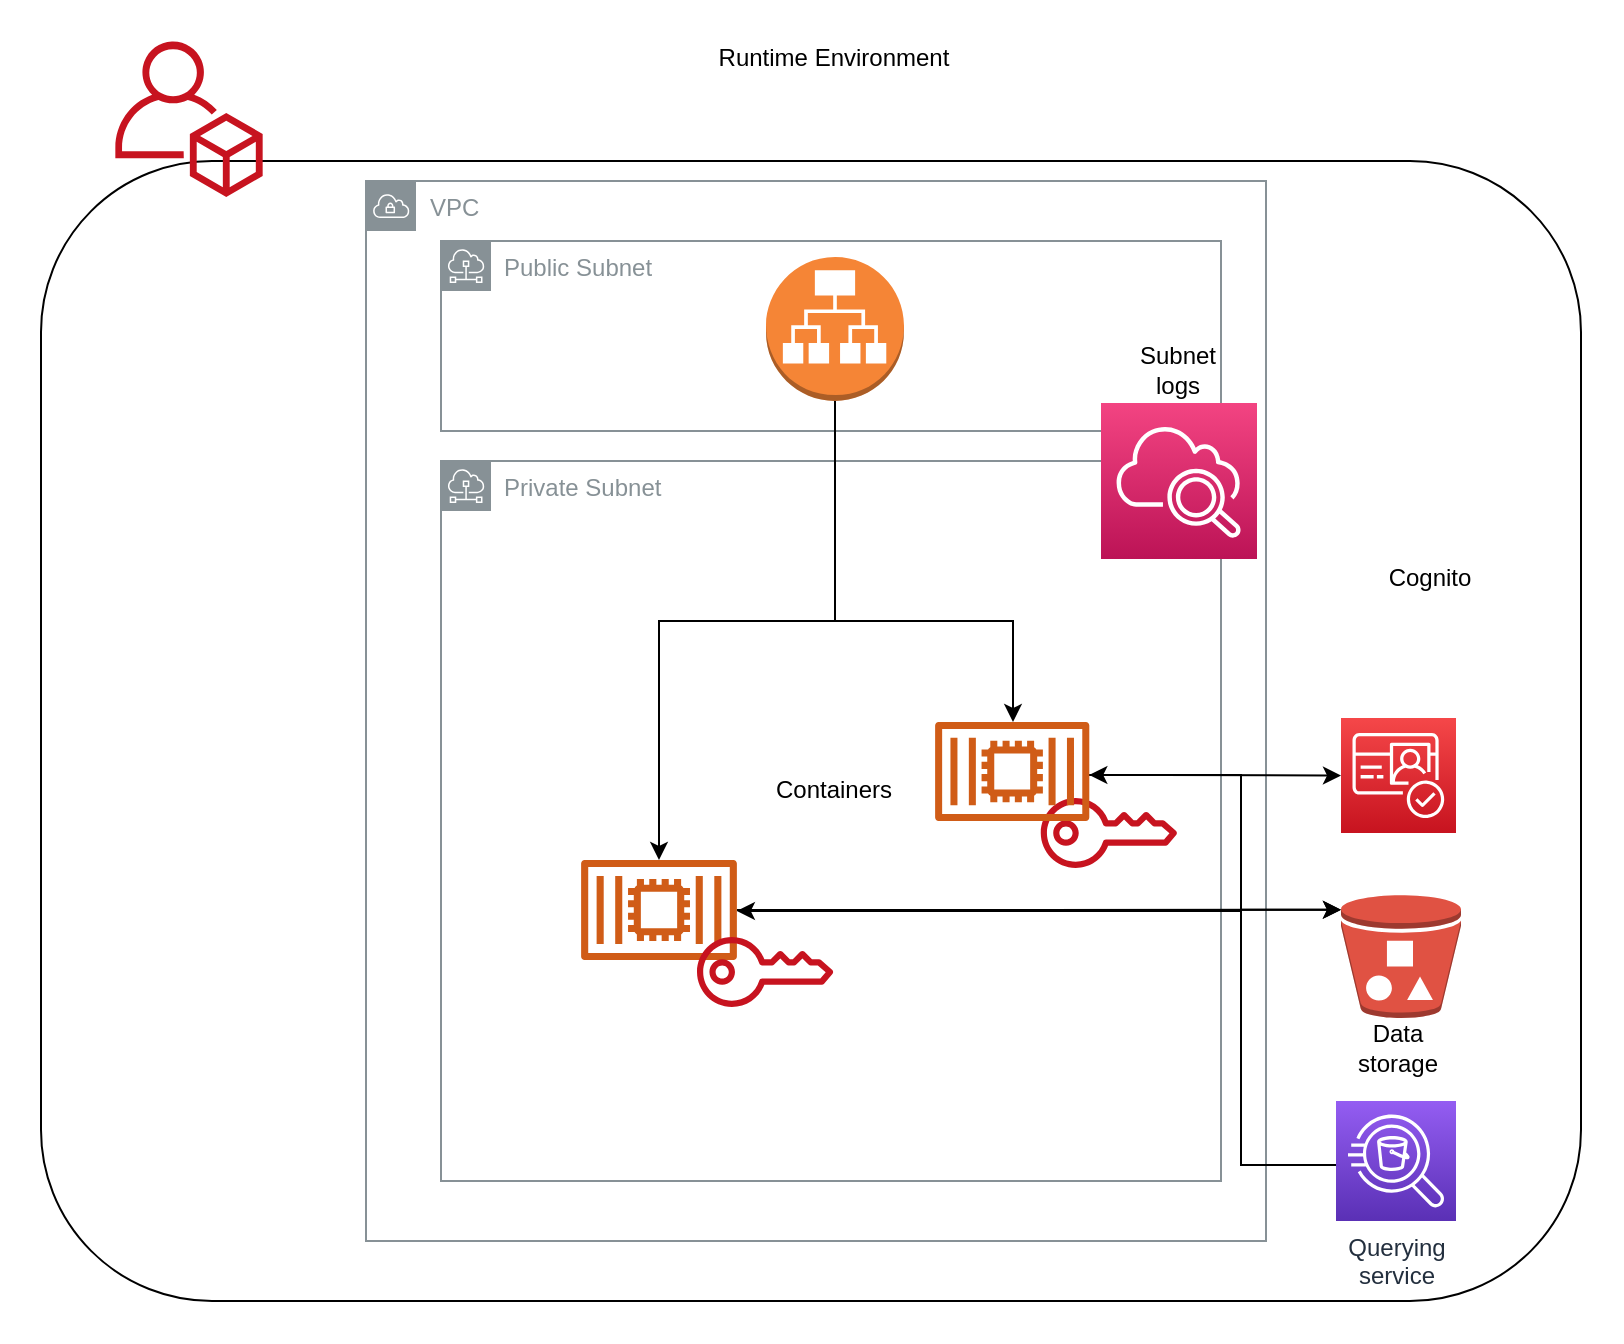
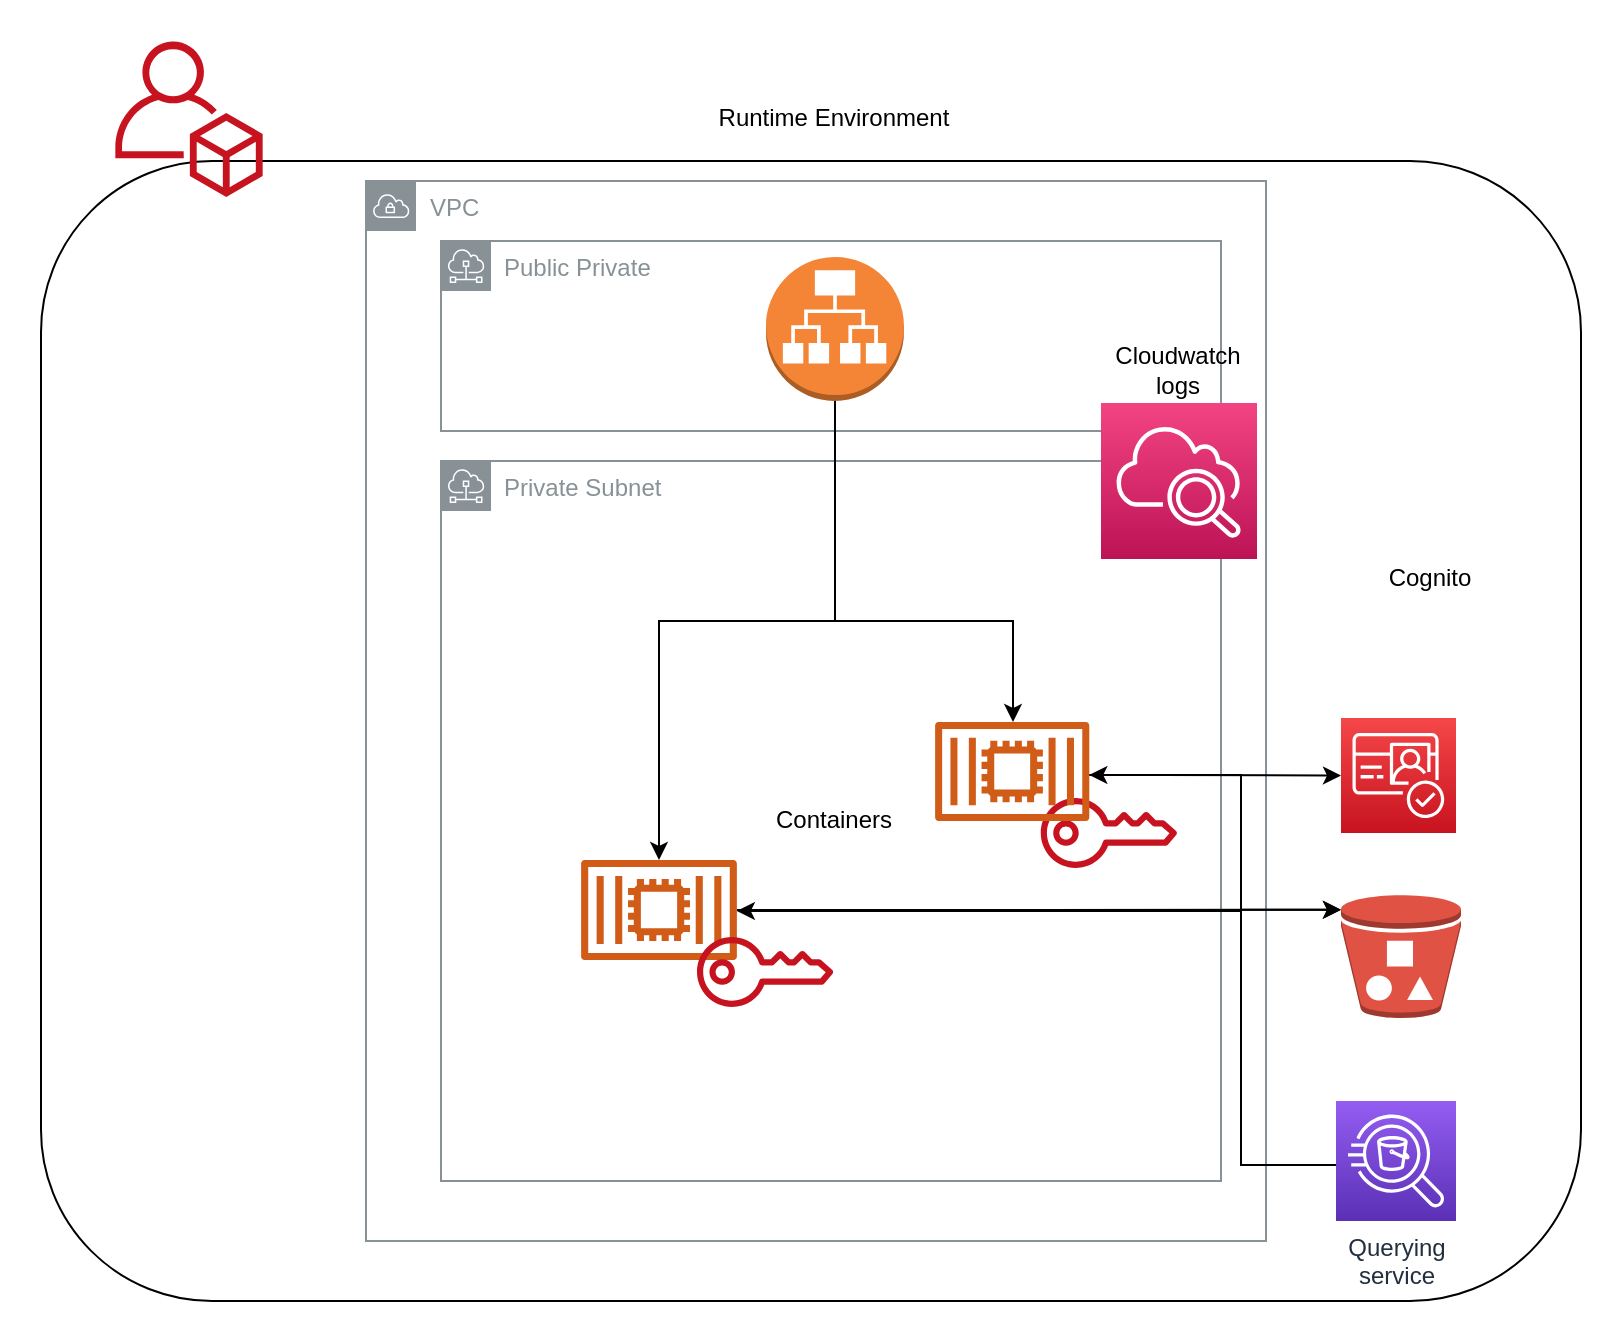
node "Runtime Environment": moved (835, 59) -> (835, 119)
node "Public Subnet": label "Public Subnet" -> "Public Private"
node "Subnet logs": label "Subnet logs" -> "Cloudwatch logs"
node "Containers": moved (835, 791) -> (835, 821)
node "Data storage": removed
